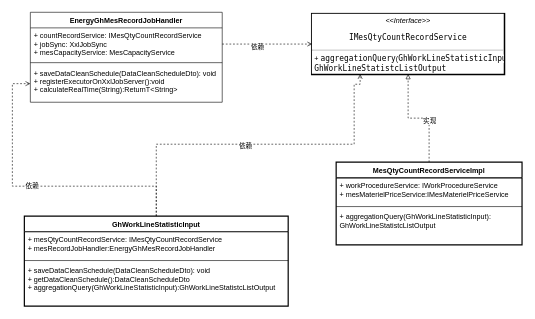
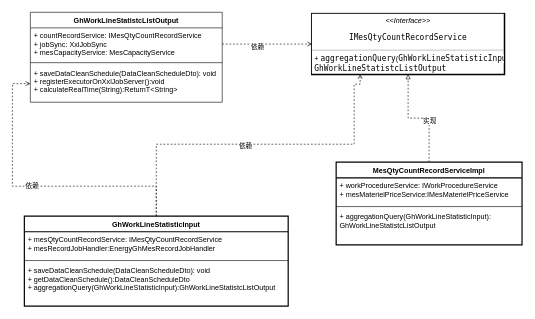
node "EnergyGhMesRecordJobHandler": label "EnergyGhMesRecordJobHandler" -> "GhWorkLineStatistcListOutput"
